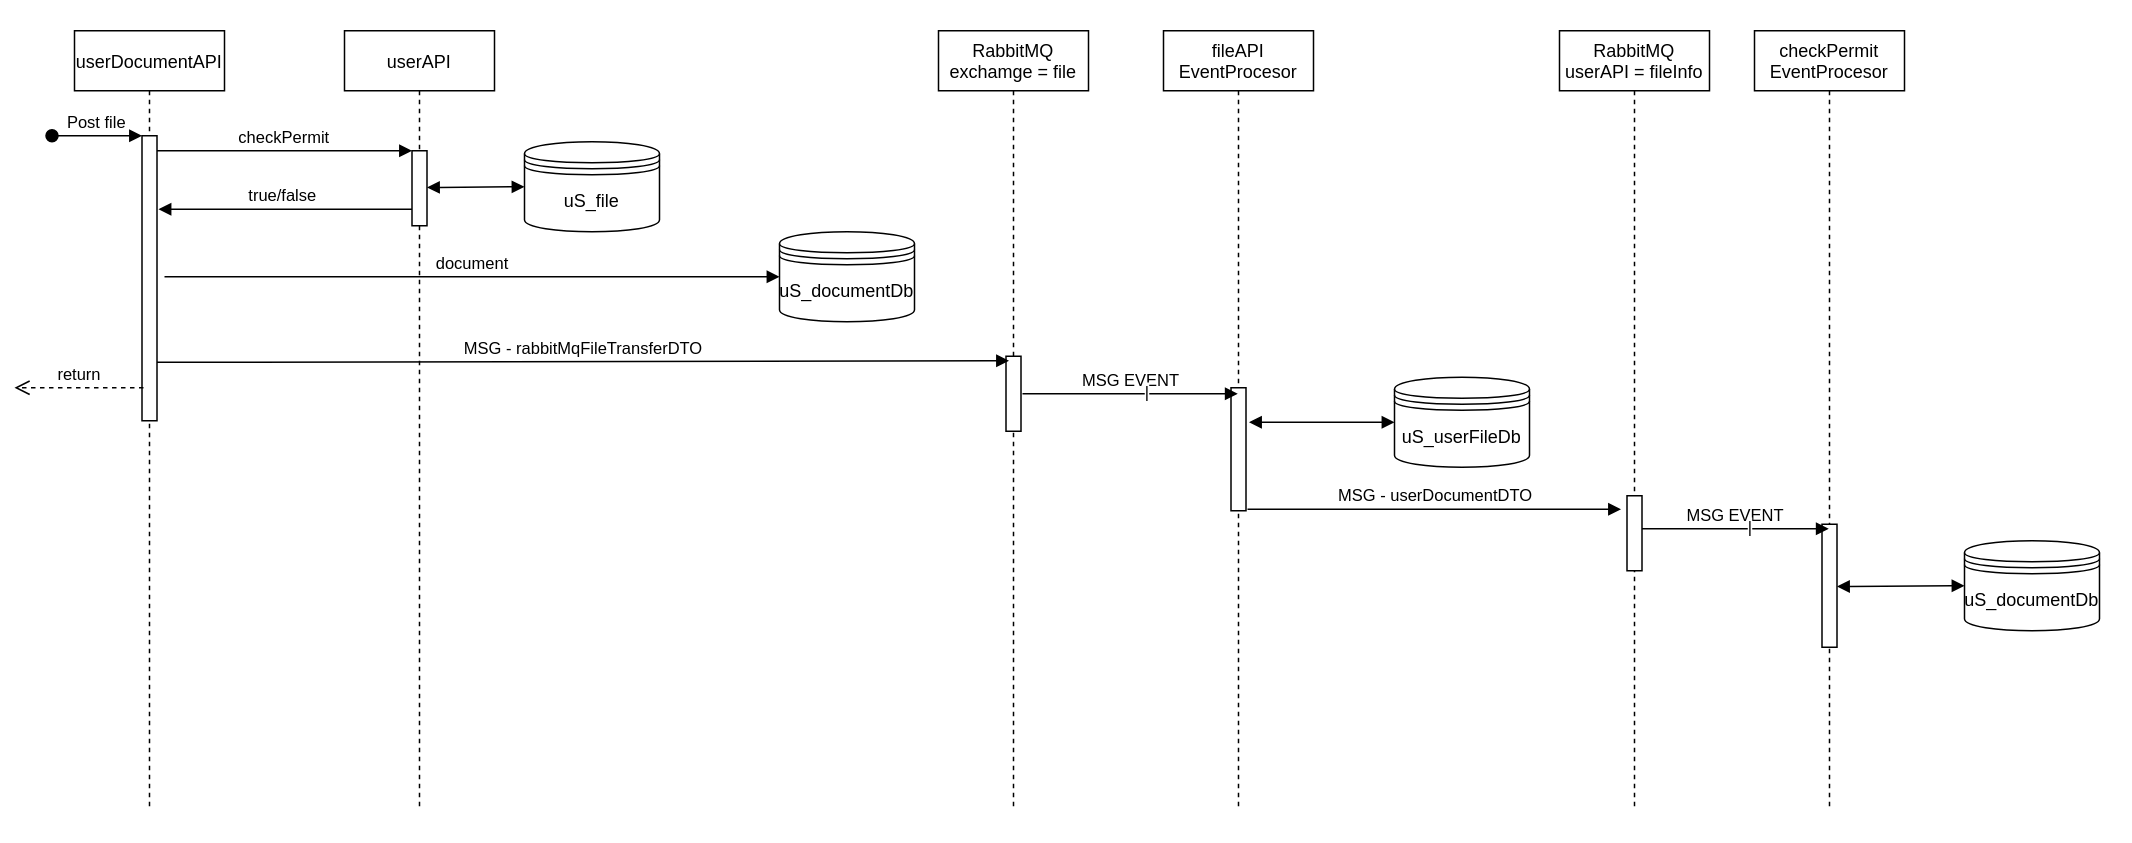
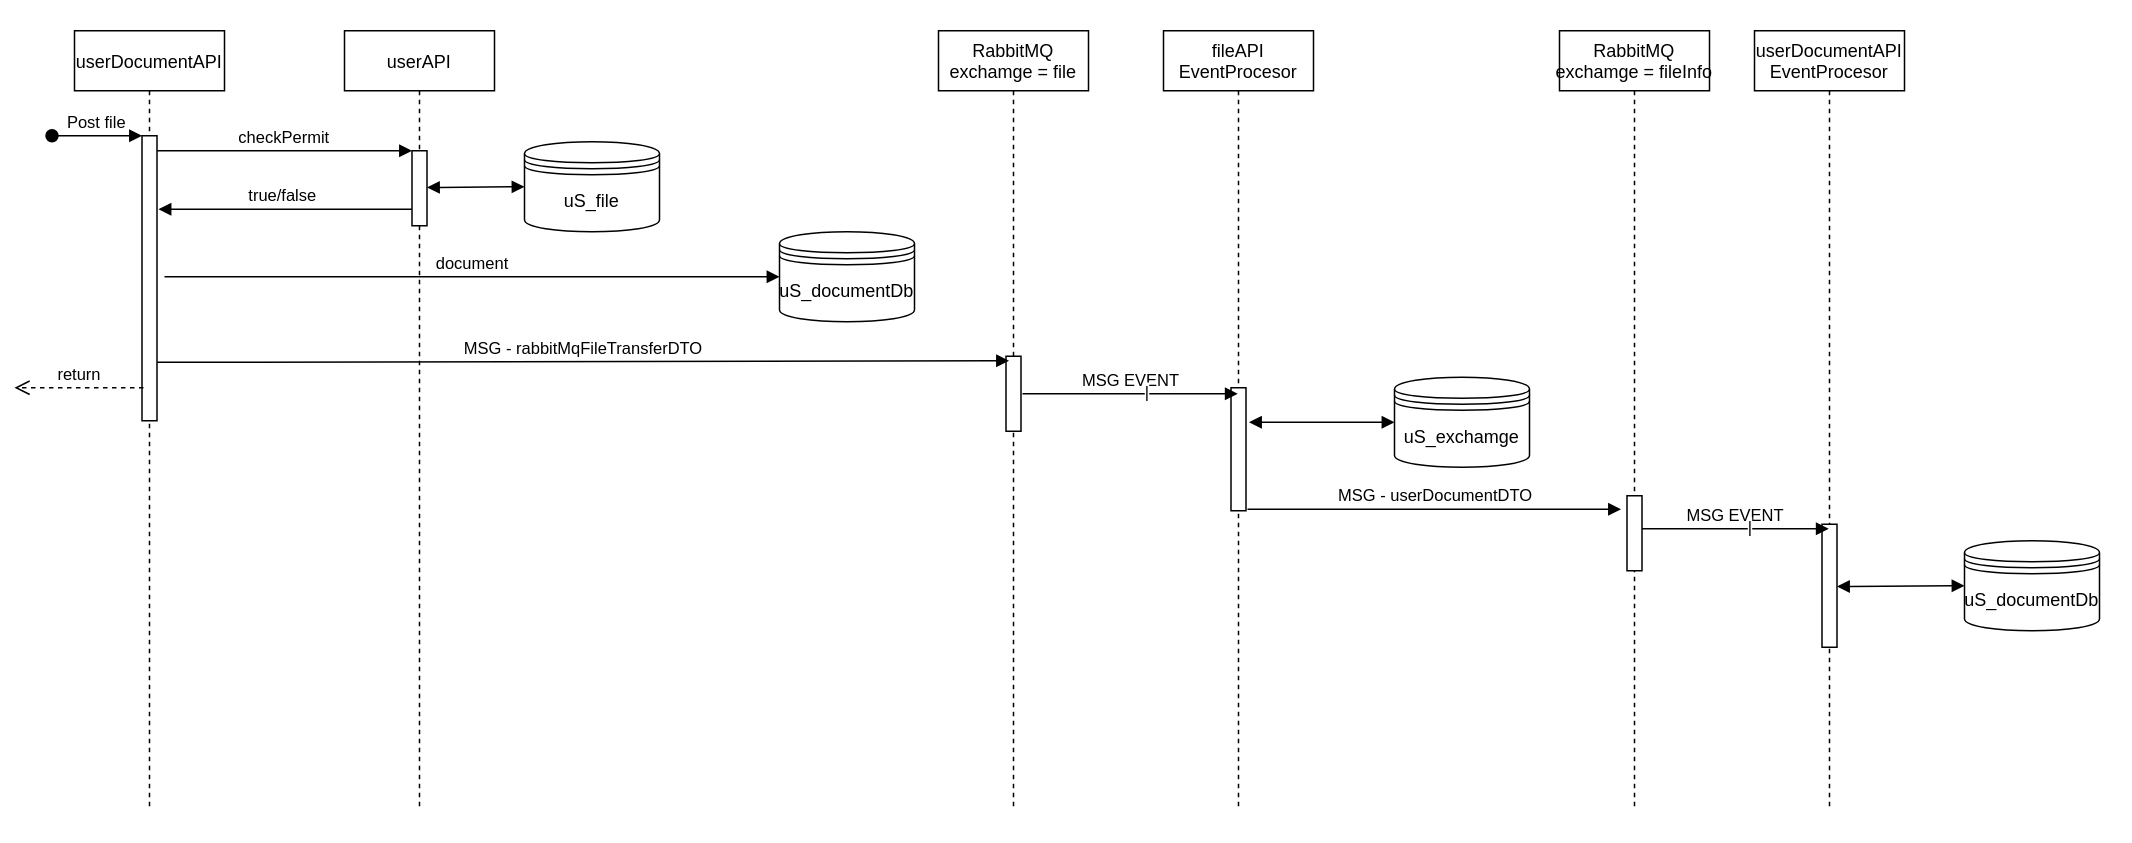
node "RabbitMQ userAPI = fileInfo": label "RabbitMQ userAPI = fileInfo" -> "RabbitMQ exchamge = fileInfo"
node "checkPermit EventProcesor": label "checkPermit EventProcesor" -> "userDocumentAPI EventProcesor"
node "uS_userFileDb": label "uS_userFileDb" -> "uS_exchamge"
